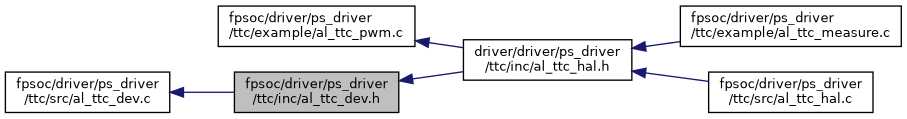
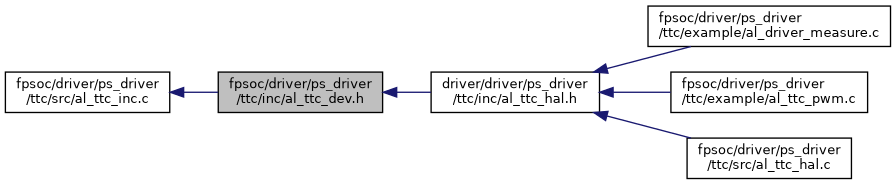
node "fpsoc/driver/ps_driver /ttc/example/al_ttc_measure.c": label "fpsoc/driver/ps_driver /ttc/example/al_ttc_measure.c" -> "fpsoc/driver/ps_driver /ttc/example/al_driver_measure.c"
edge "driver/driver/ps_driver /ttc/inc/al_ttc_hal.h" -> "fpsoc/driver/ps_driver /ttc/example/al_ttc_pwm.c": reversed
node "fpsoc/driver/ps_driver /ttc/src/al_ttc_dev.c": label "fpsoc/driver/ps_driver /ttc/src/al_ttc_dev.c" -> "fpsoc/driver/ps_driver /ttc/src/al_ttc_inc.c"
